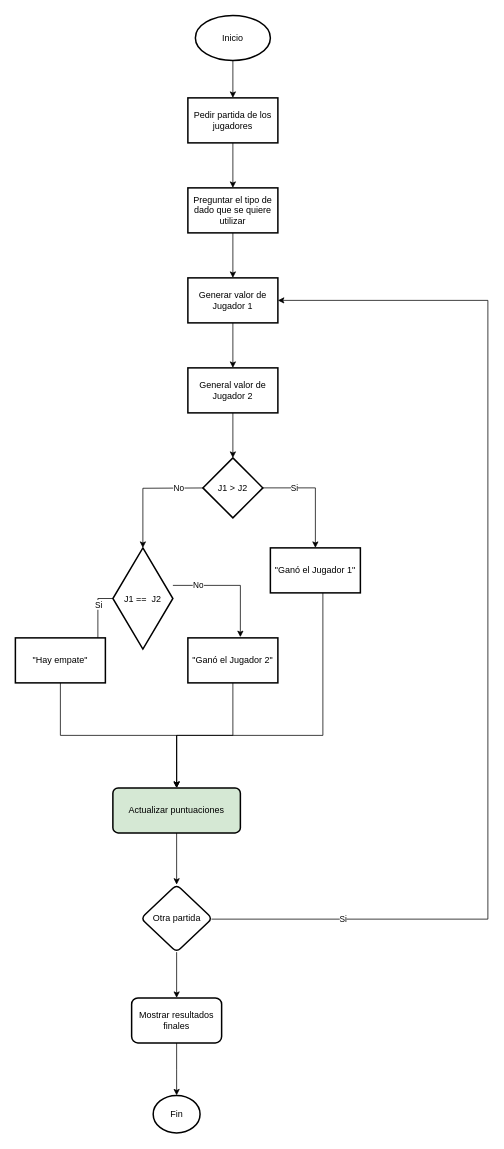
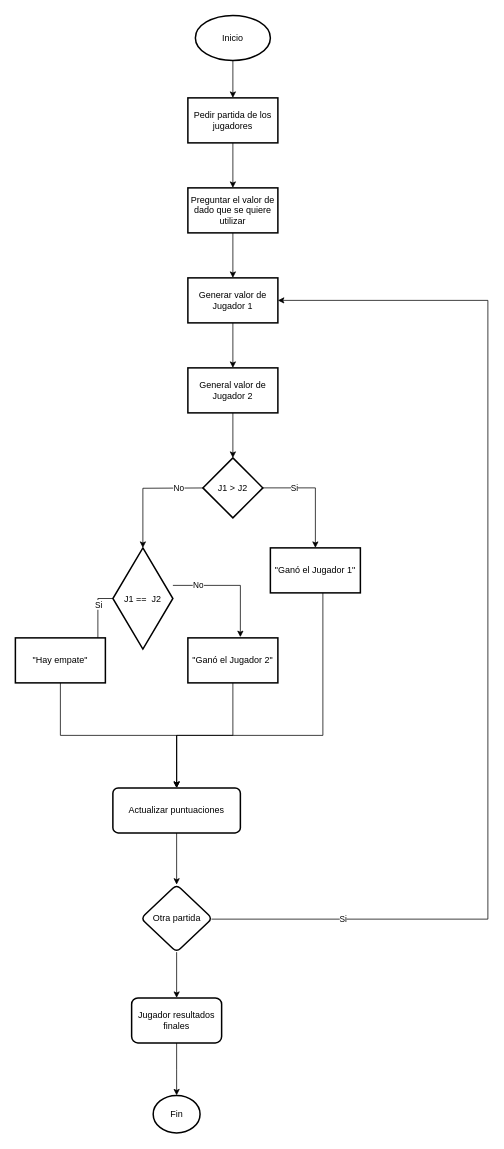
node "Preguntar el tipo de dado que se quiere utilizar": label "Preguntar el tipo de dado que se quiere utilizar" -> "Preguntar el valor de dado que se quiere utilizar"
node "Actualizar puntuaciones": fillcolor #d5e8d4 -> #ffffff
node "Mostrar resultados finales": label "Mostrar resultados finales" -> "Jugador resultados finales"
